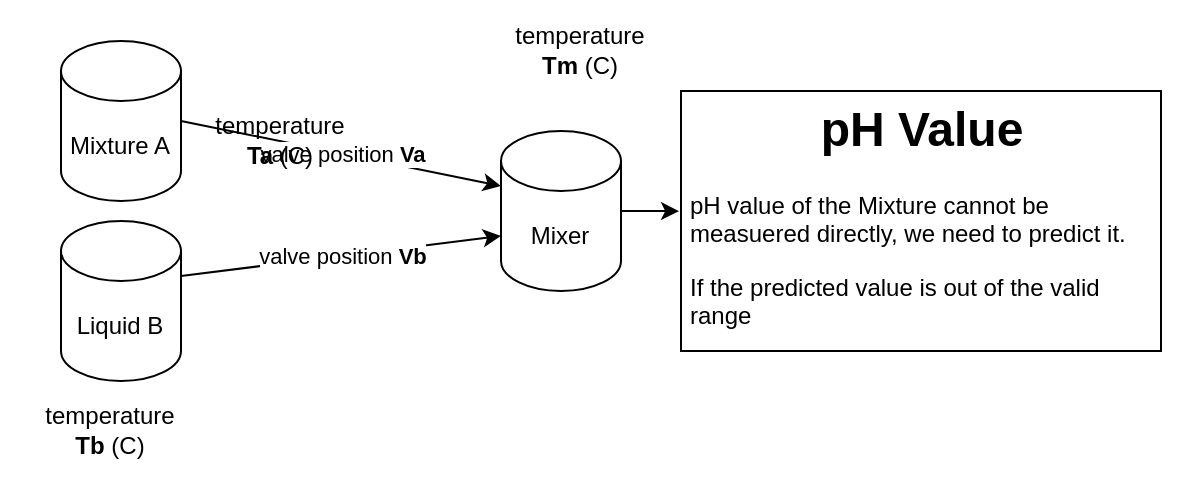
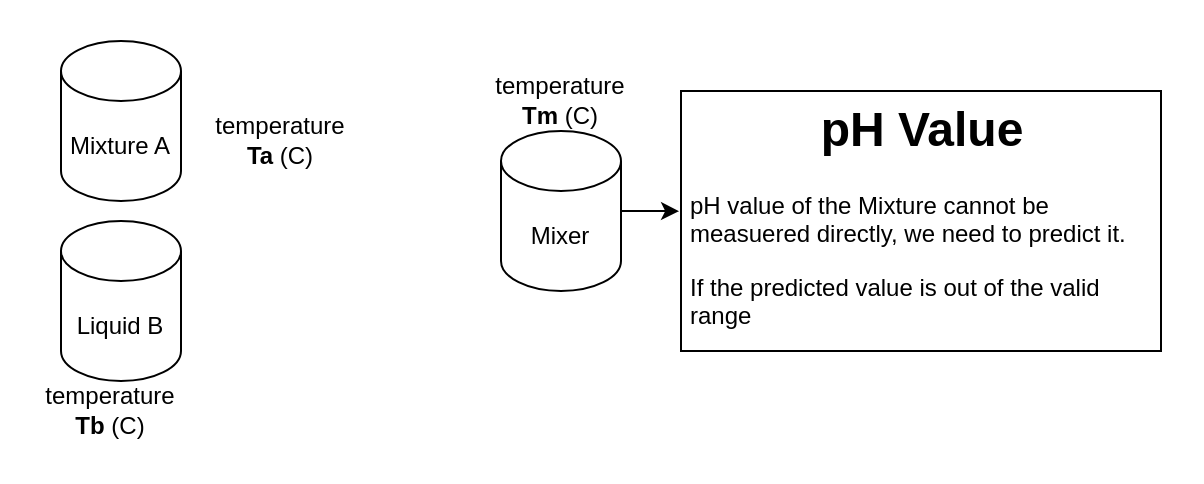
node "temperature Tm (C)": moved (581, 51) -> (561, 101)
edge "Mixture A" -> "Mixer": removed, label "valve position Va"
edge "Liquid B" -> "Mixer": removed, label "valve position Vb"
node "temperature Tb (C)": moved (111, 431) -> (111, 411)
